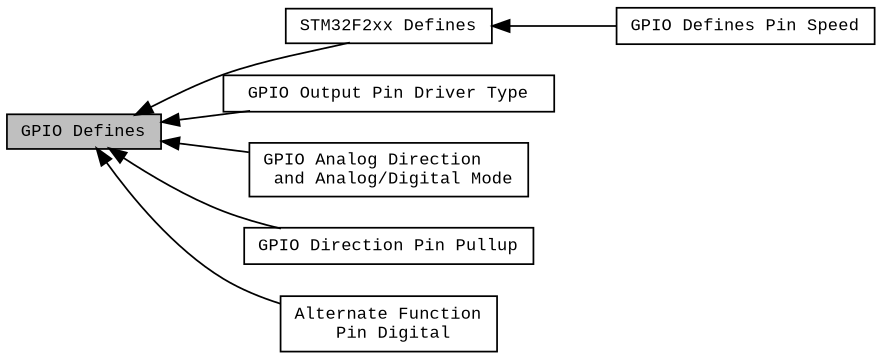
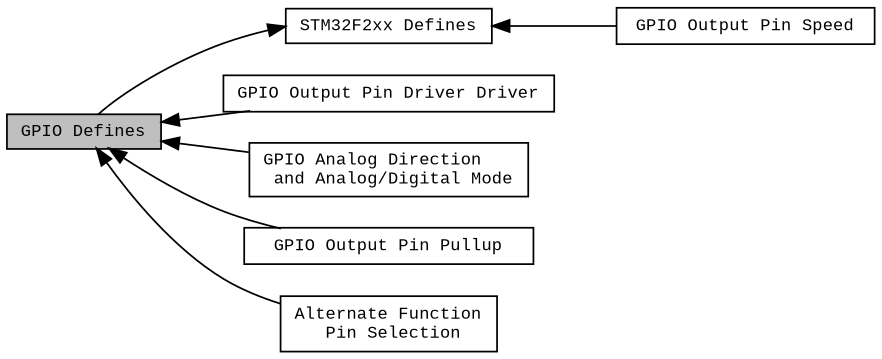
node "GPIO Defines Pin Speed": label "GPIO Defines Pin Speed" -> "GPIO Output Pin Speed"
edge "STM32F2xx Defines" -> "GPIO Defines": reversed
node "GPIO Output Pin Driver Type": label "GPIO Output Pin Driver Type" -> "GPIO Output Pin Driver Driver"
node "GPIO Direction Pin Pullup": label "GPIO Direction Pin Pullup" -> "GPIO Output Pin Pullup"
node "Alternate Function Pin Digital": label "Alternate Function Pin Digital" -> "Alternate Function Pin Selection"
